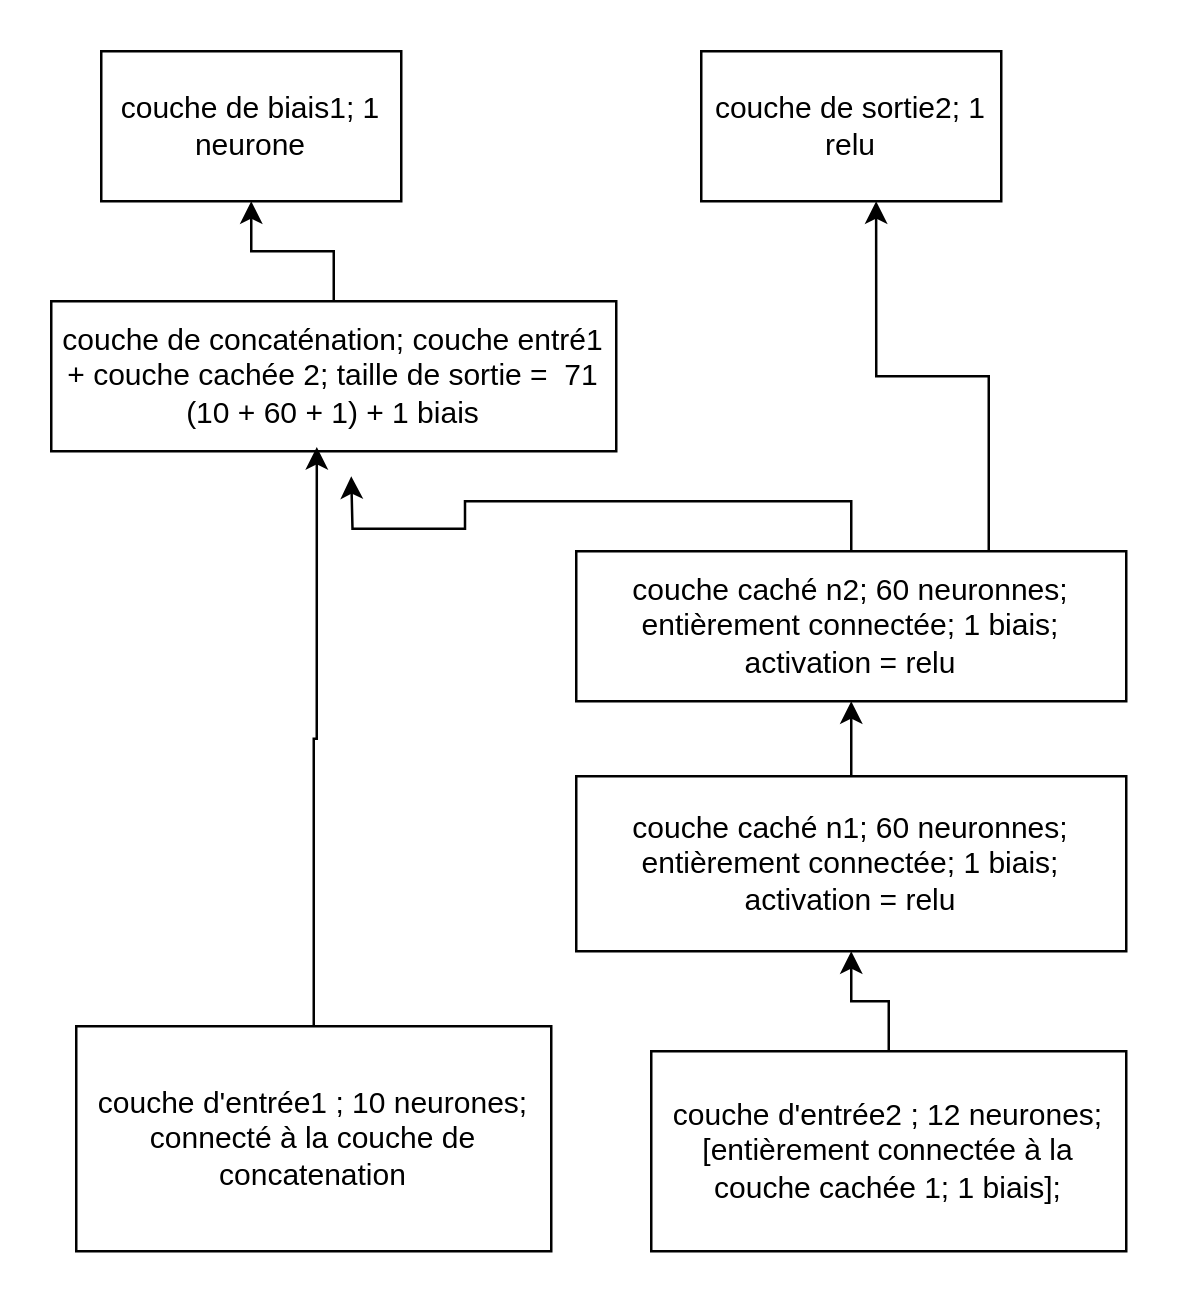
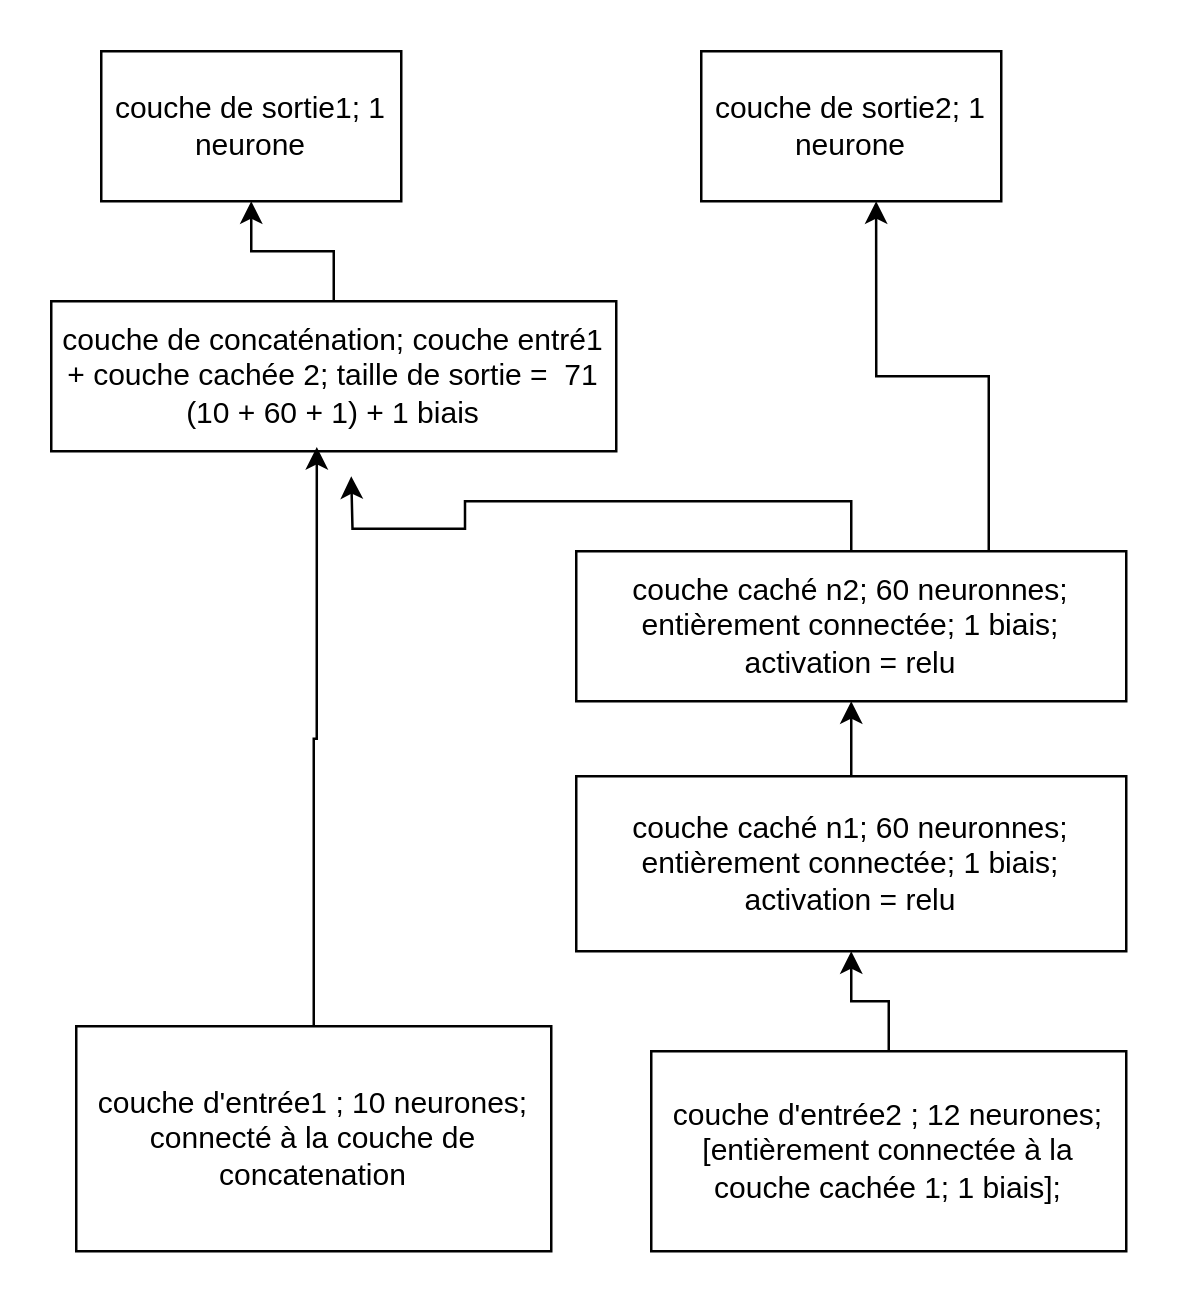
node "couche de biais1; 1 neurone": label "couche de biais1; 1 neurone" -> "couche de sortie1; 1 neurone"
node "couche de sortie2; 1 relu": label "couche de sortie2; 1 relu" -> "couche de sortie2; 1 neurone"
